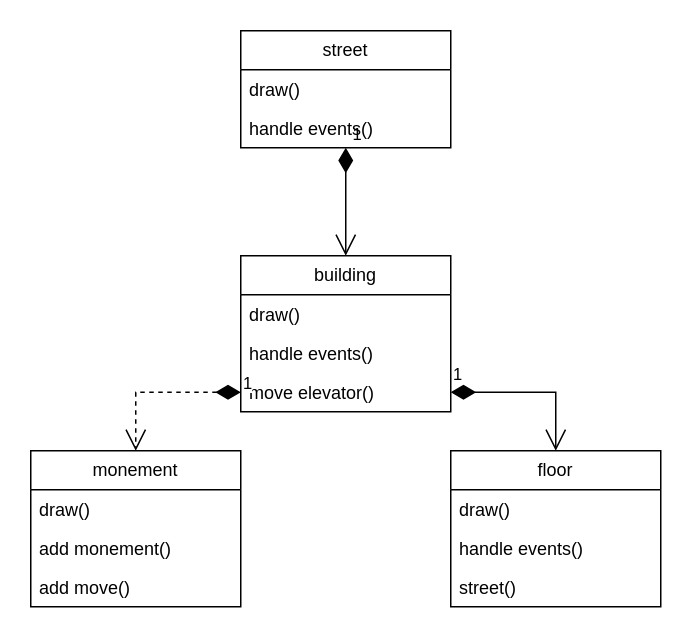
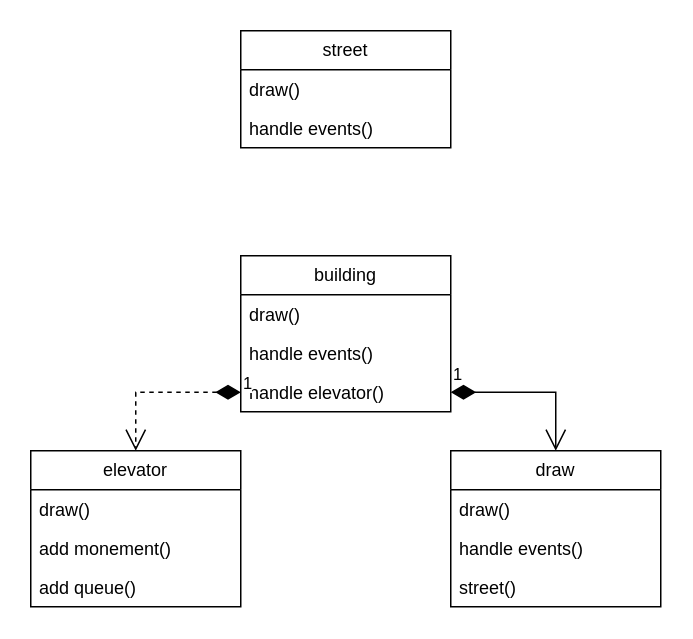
edge "street" -- "building": removed, label "1"
node "move elevator()": label "move elevator()" -> "handle elevator()"
node "monement": label "monement" -> "elevator"
node "floor": label "floor" -> "draw"
node "add move()": label "add move()" -> "add queue()"
